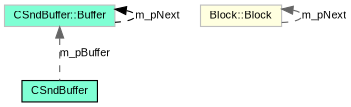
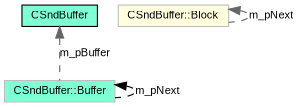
node "Block::Block": label "Block::Block" -> "CSndBuffer::Block"
edge "CSndBuffer" -> "CSndBuffer::Buffer": reversed
